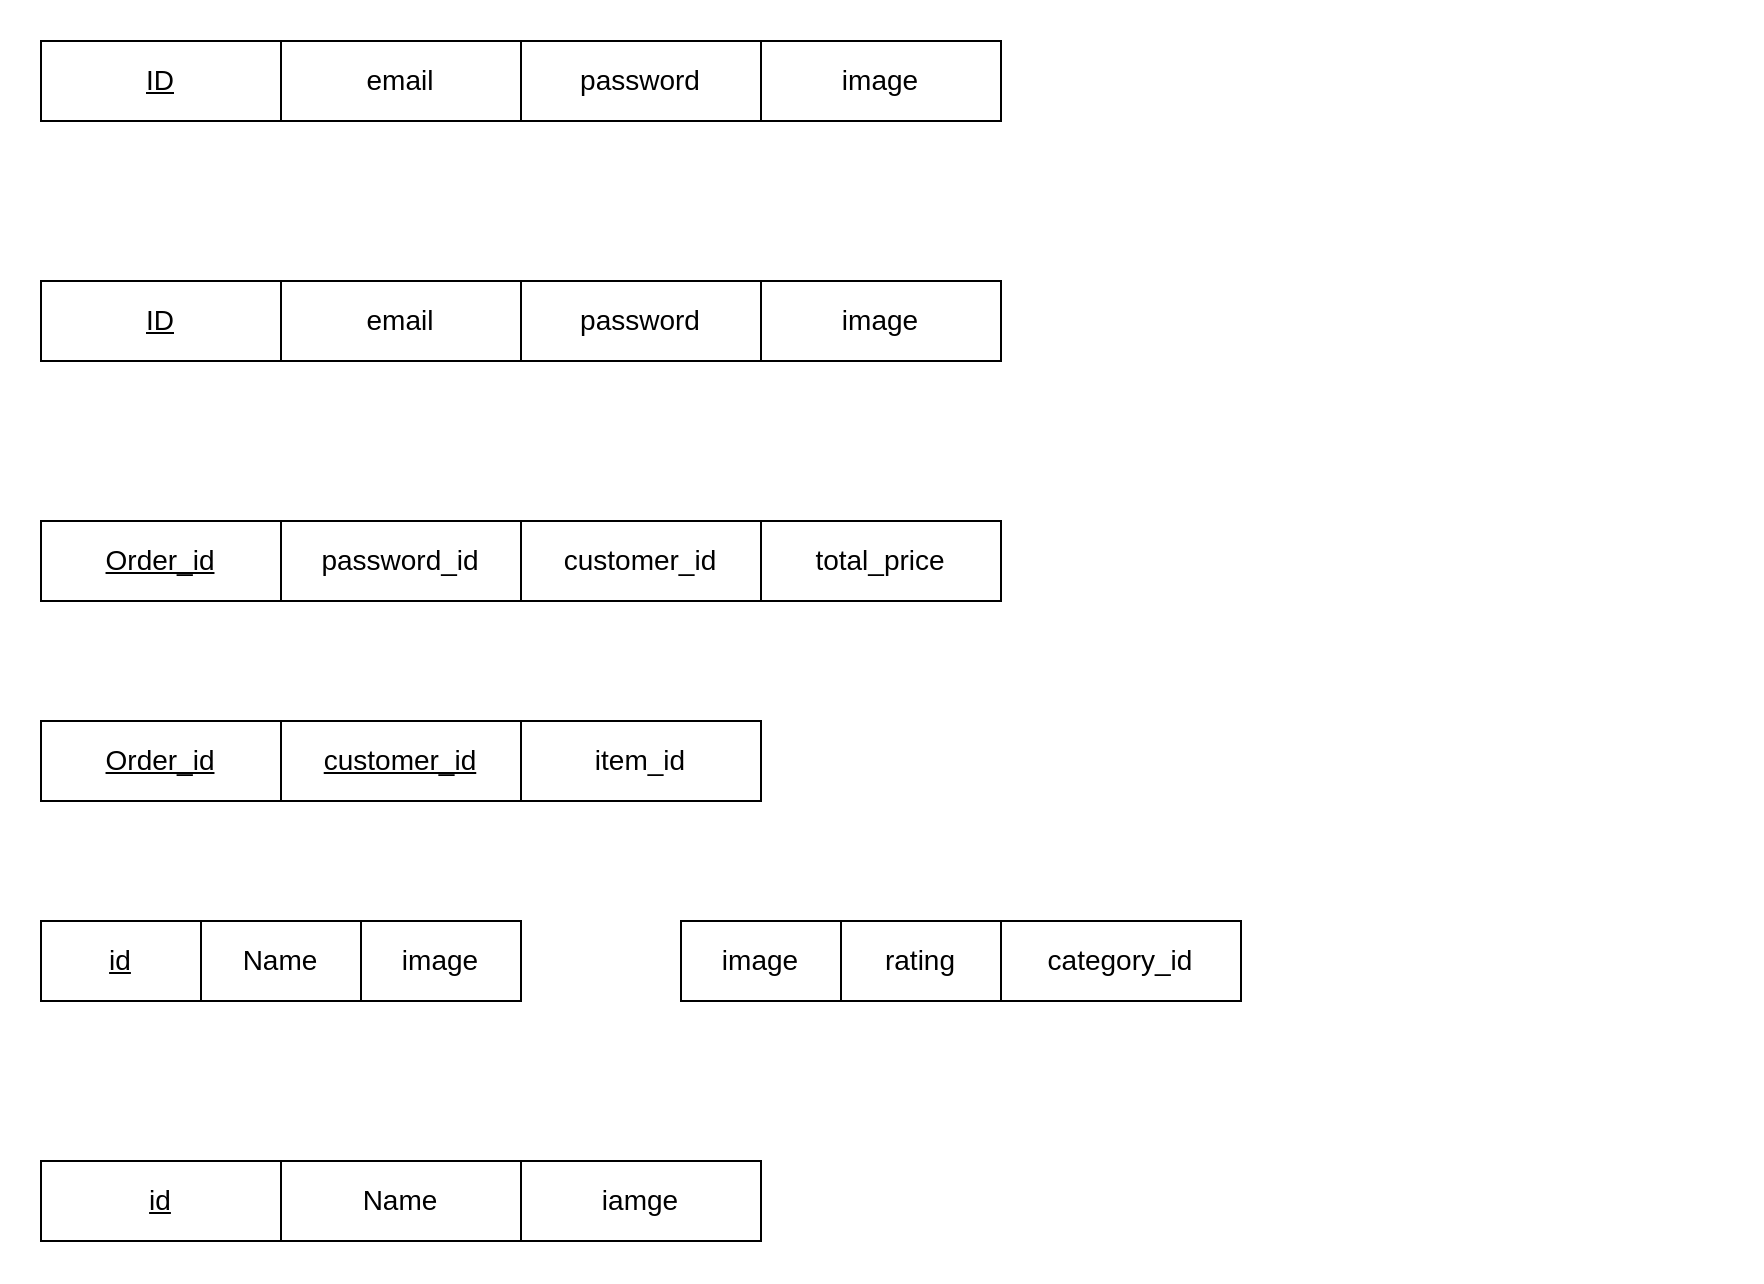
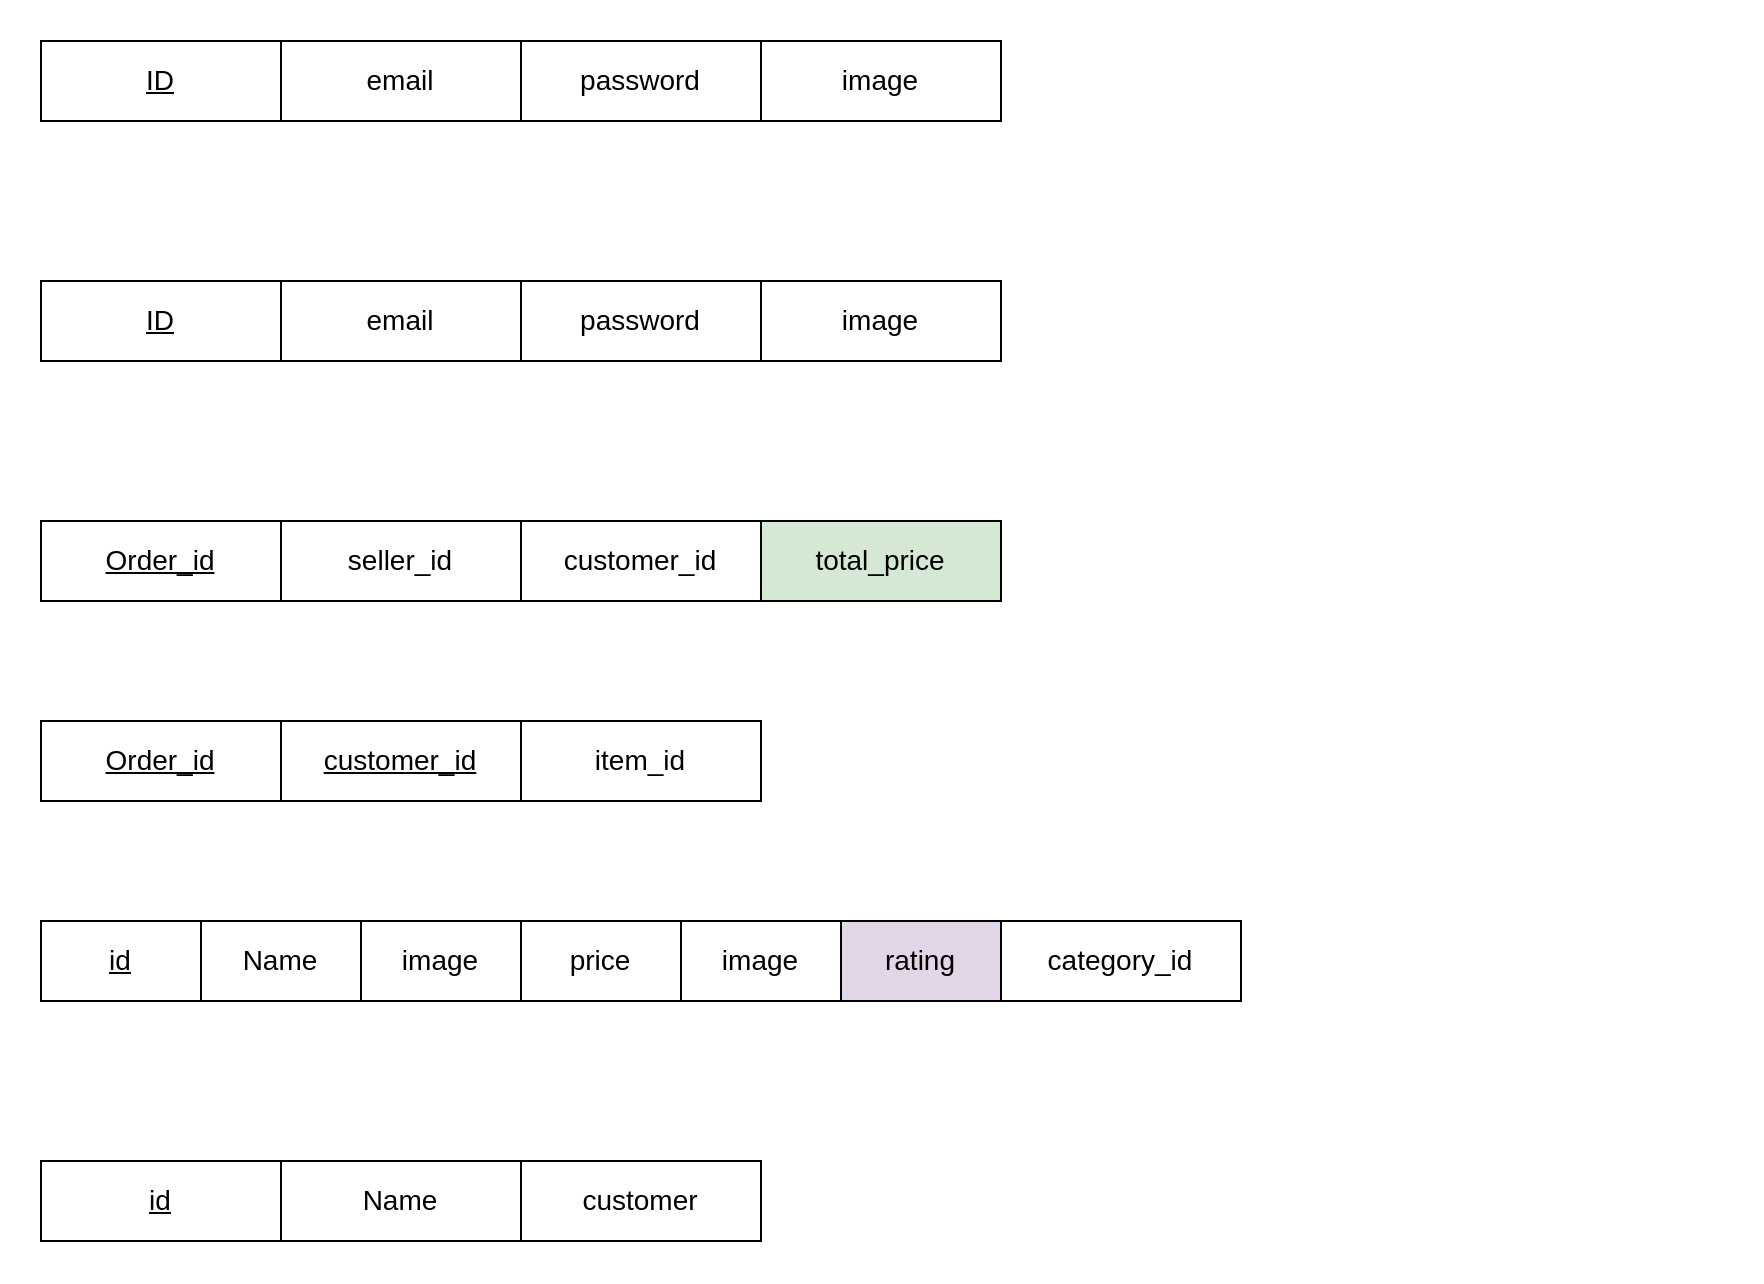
node "password_id": label "password_id" -> "seller_id"
node "total_price": fillcolor #ffffff -> #d5e8d4
node "price": added
node "rating": fillcolor #ffffff -> #e1d5e7
node "iamge": label "iamge" -> "customer"
